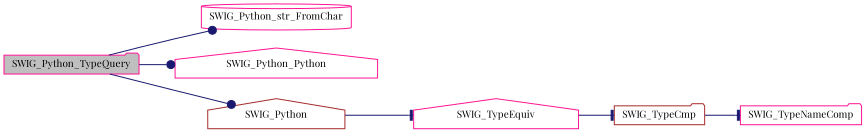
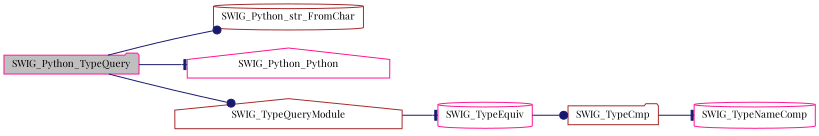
node "SWIG_Python_str_FromChar": color deeppink -> brown
edge "SWIG_Python_TypeQuery" -> "SWIG_Python_Python": arrowhead dot -> tee
node "SWIG_Python": label "SWIG_Python" -> "SWIG_TypeQueryModule"
node "SWIG_TypeEquiv": shape house -> cylinder
edge "SWIG_TypeEquiv" -> "SWIG_TypeCmp": arrowhead tee -> dot
node "SWIG_TypeNameComp": shape folder -> cylinder
